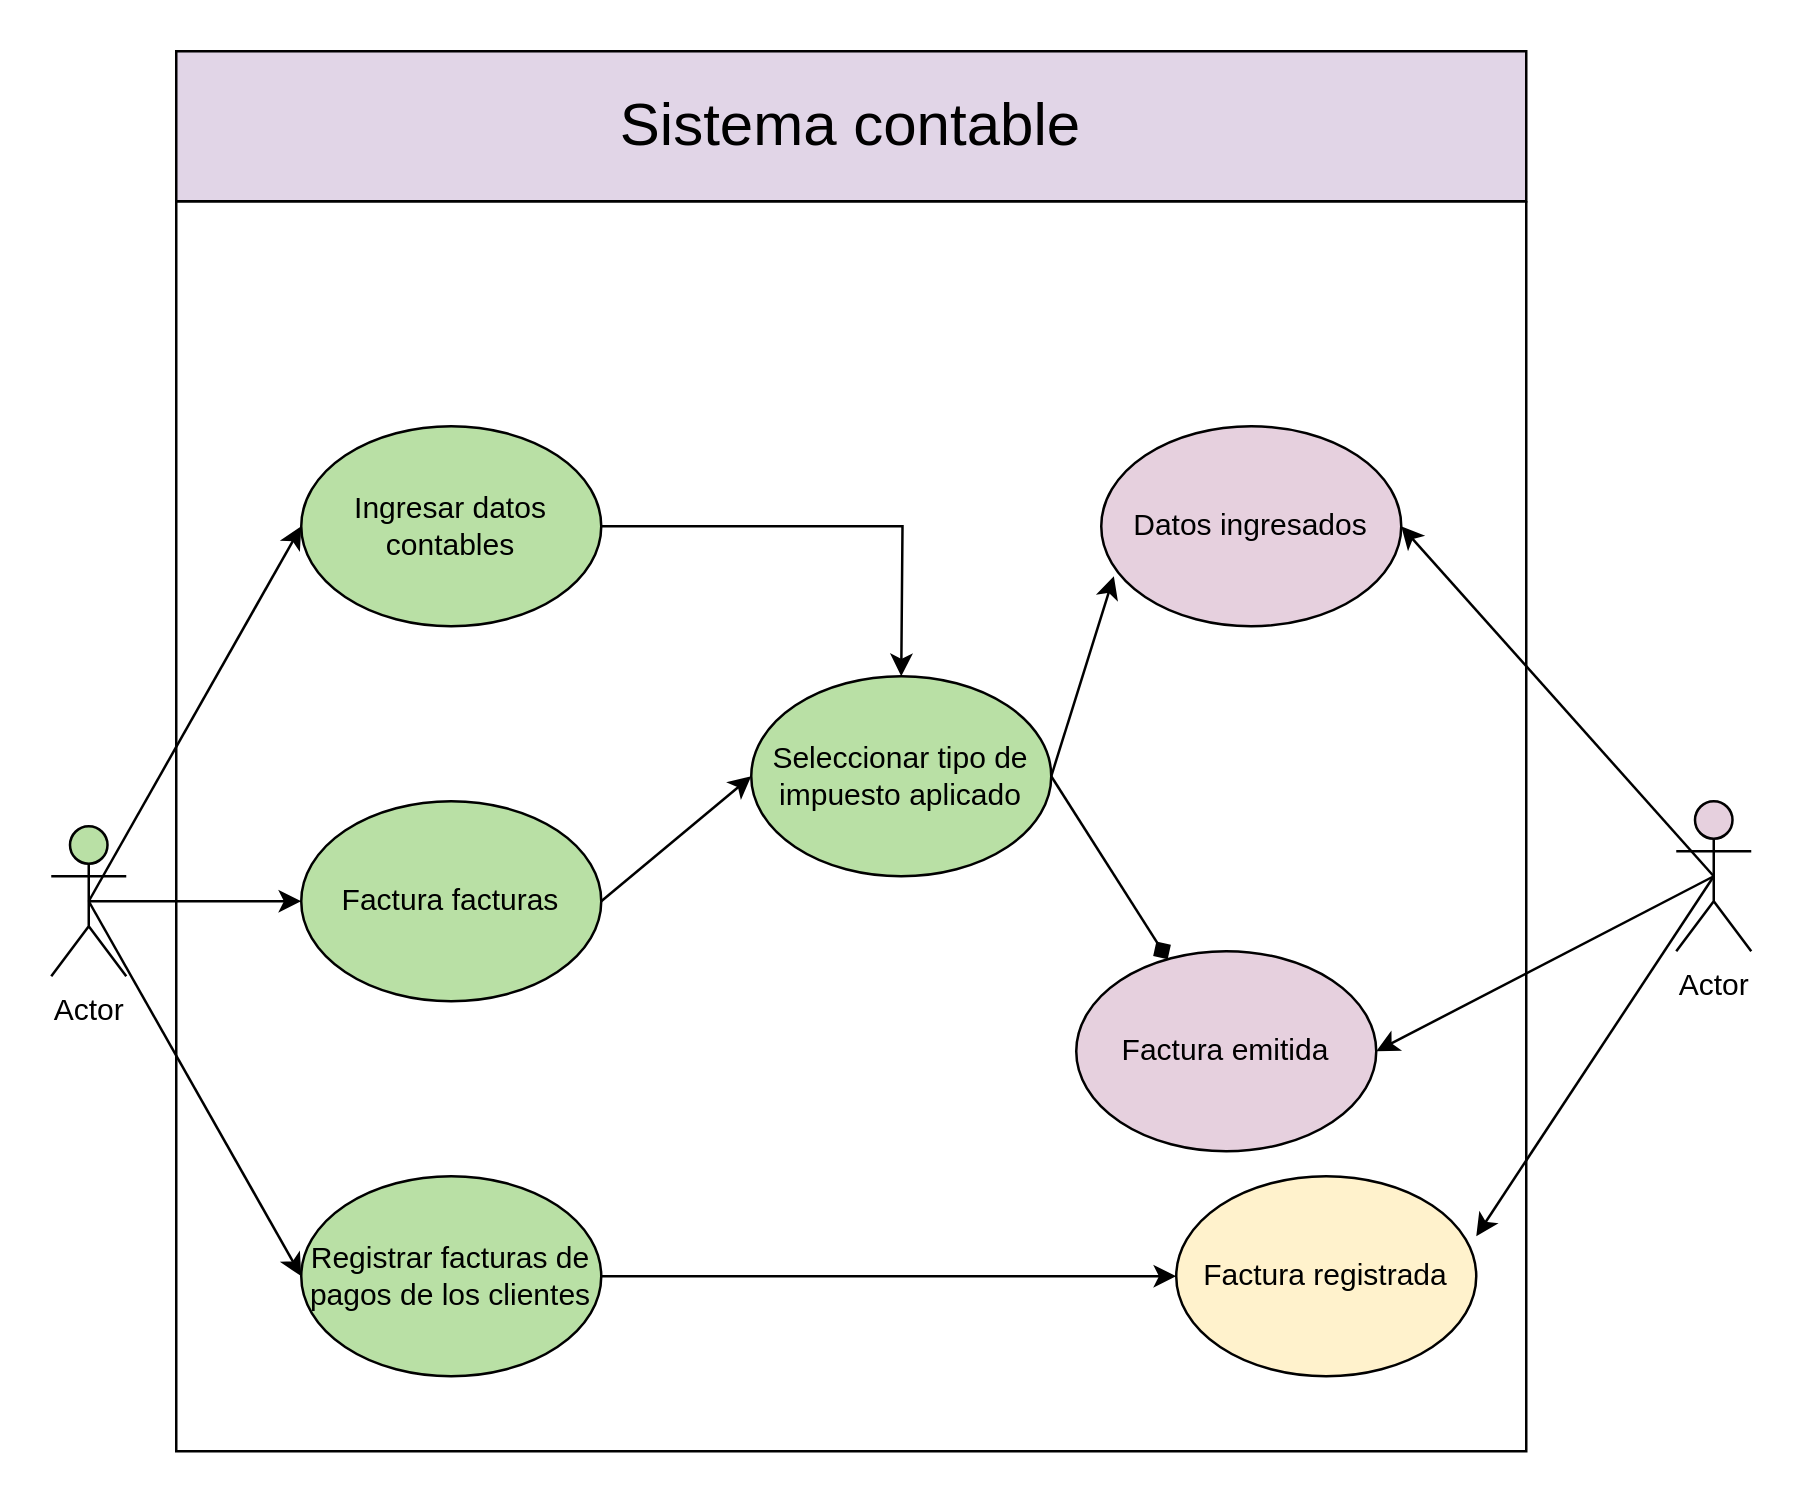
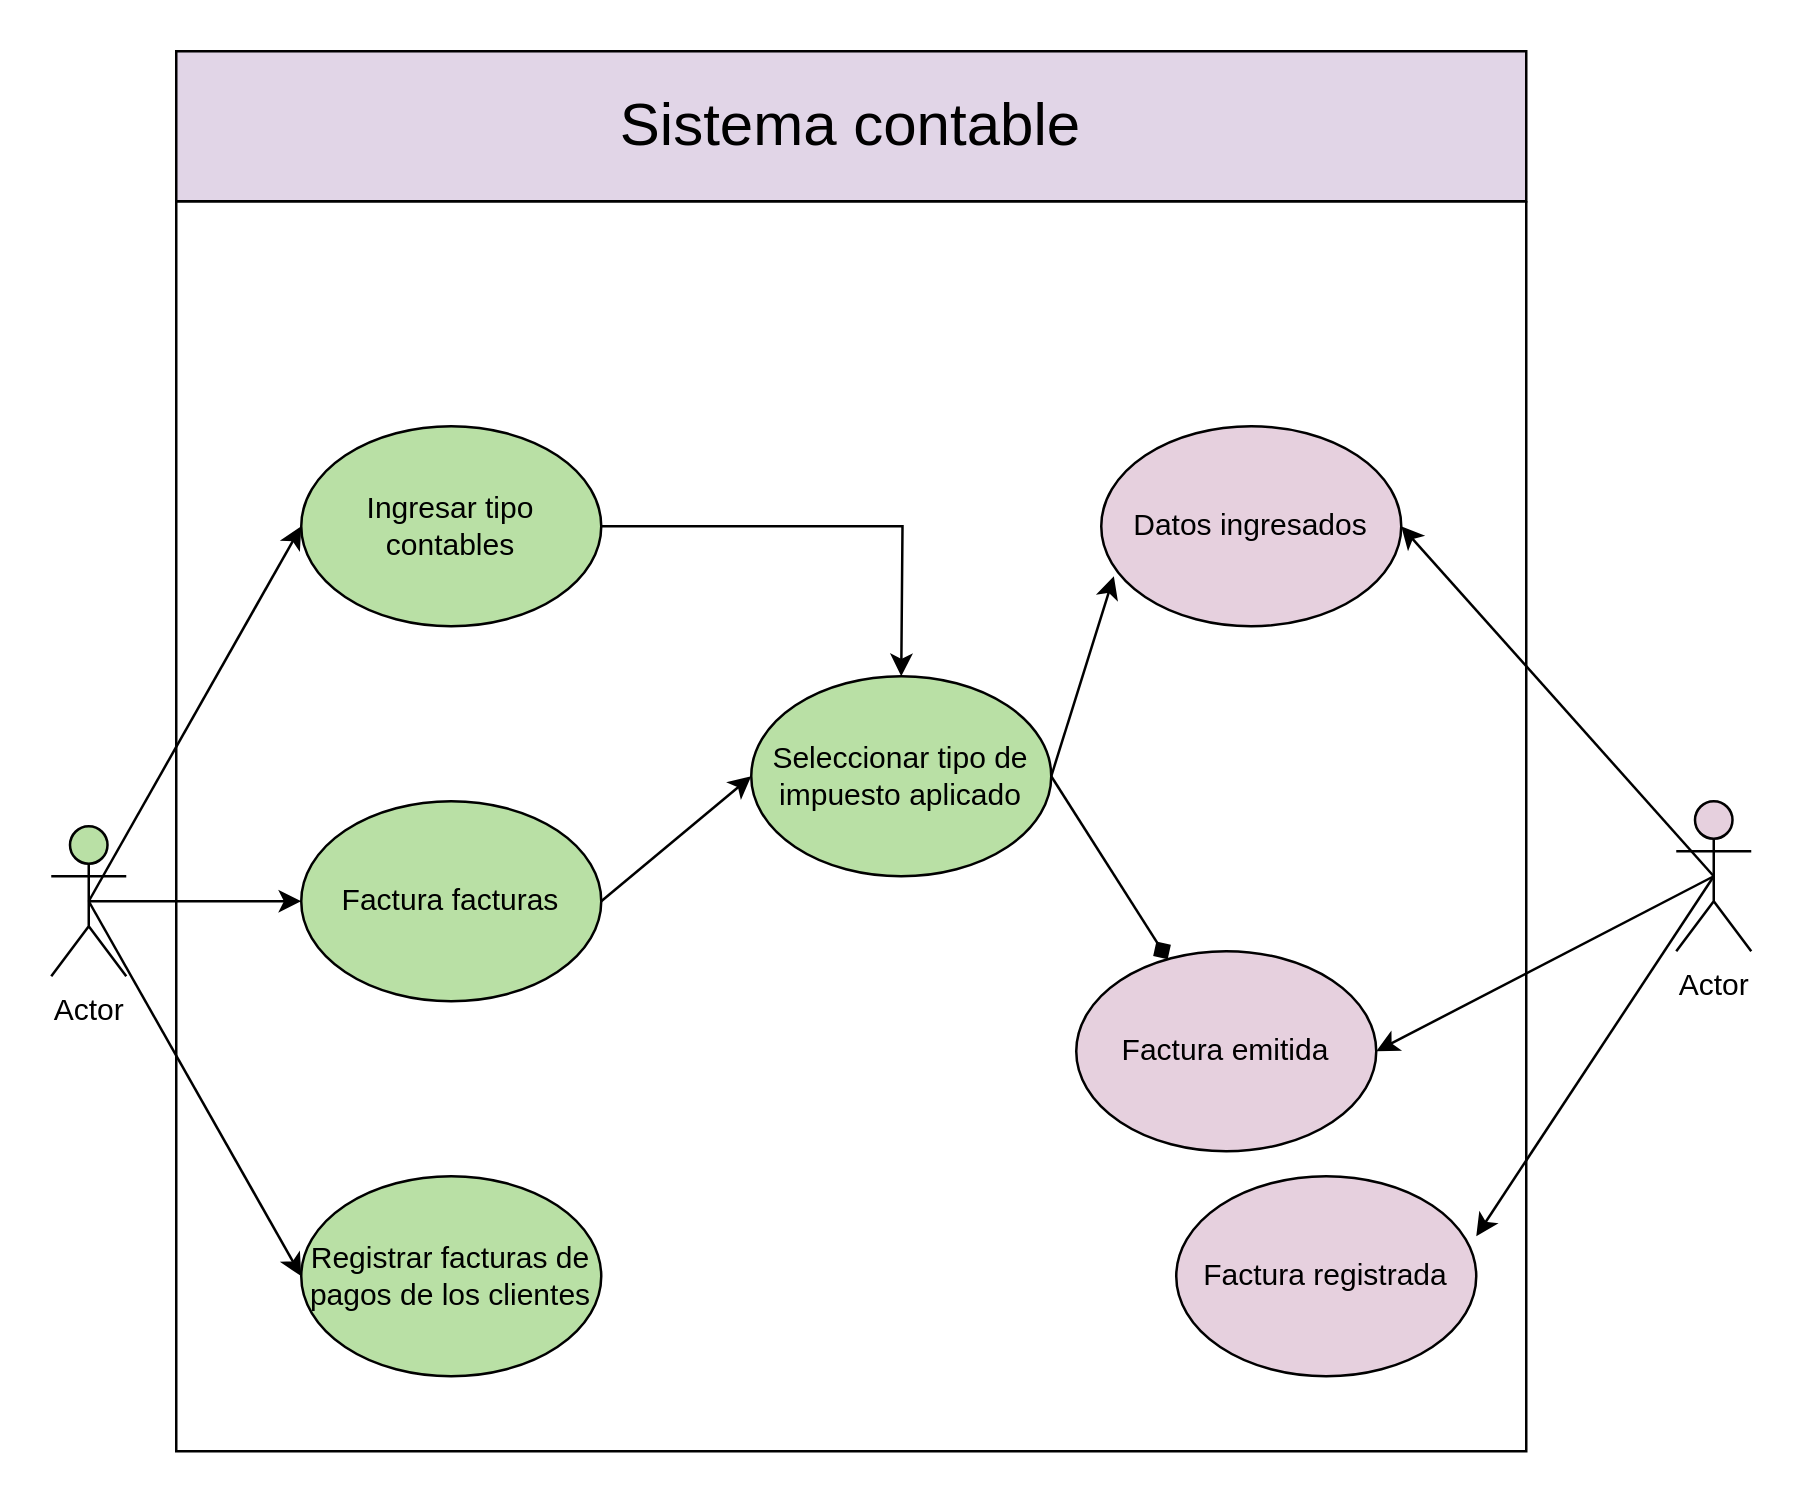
node "Ingresar datos contables": label "Ingresar datos contables" -> "Ingresar tipo contables"
edge "Registrar facturas de pagos de los clientes" -> "Factura registrada": removed
node "Factura registrada": fillcolor #fff2cc -> #e6d0de
